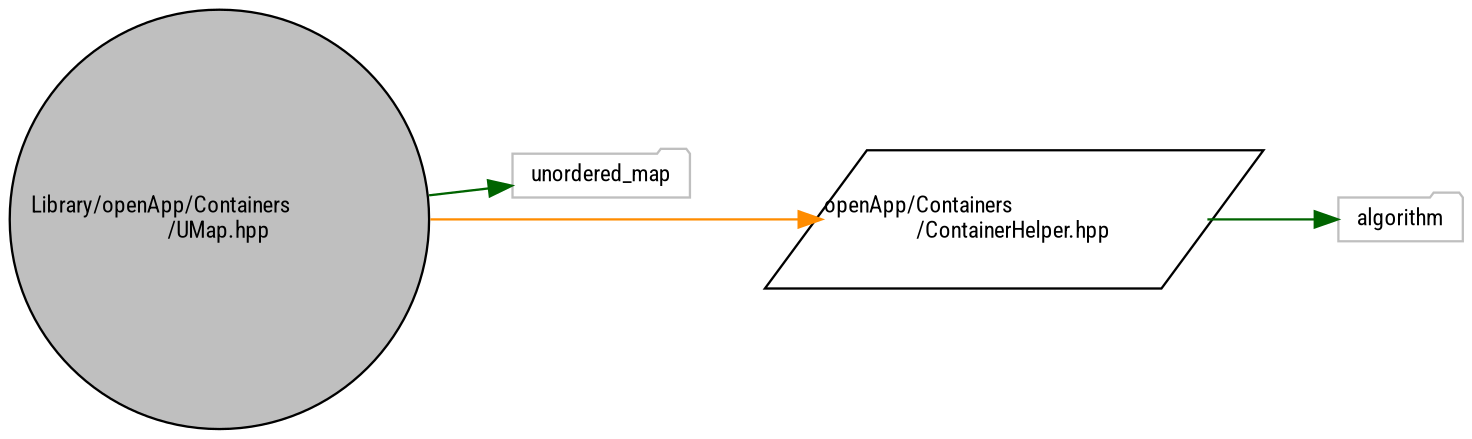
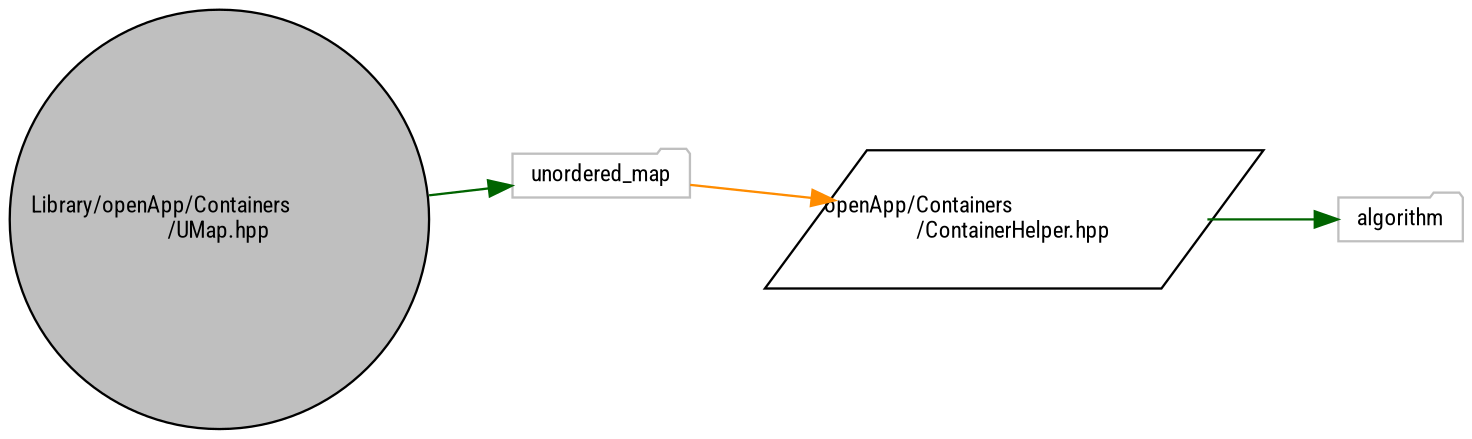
edge "Library/openApp/Containers /UMap.hpp" -> "openApp/Containers /ContainerHelper.hpp": now "unordered_map" -> "openApp/Containers /ContainerHelper.hpp"
